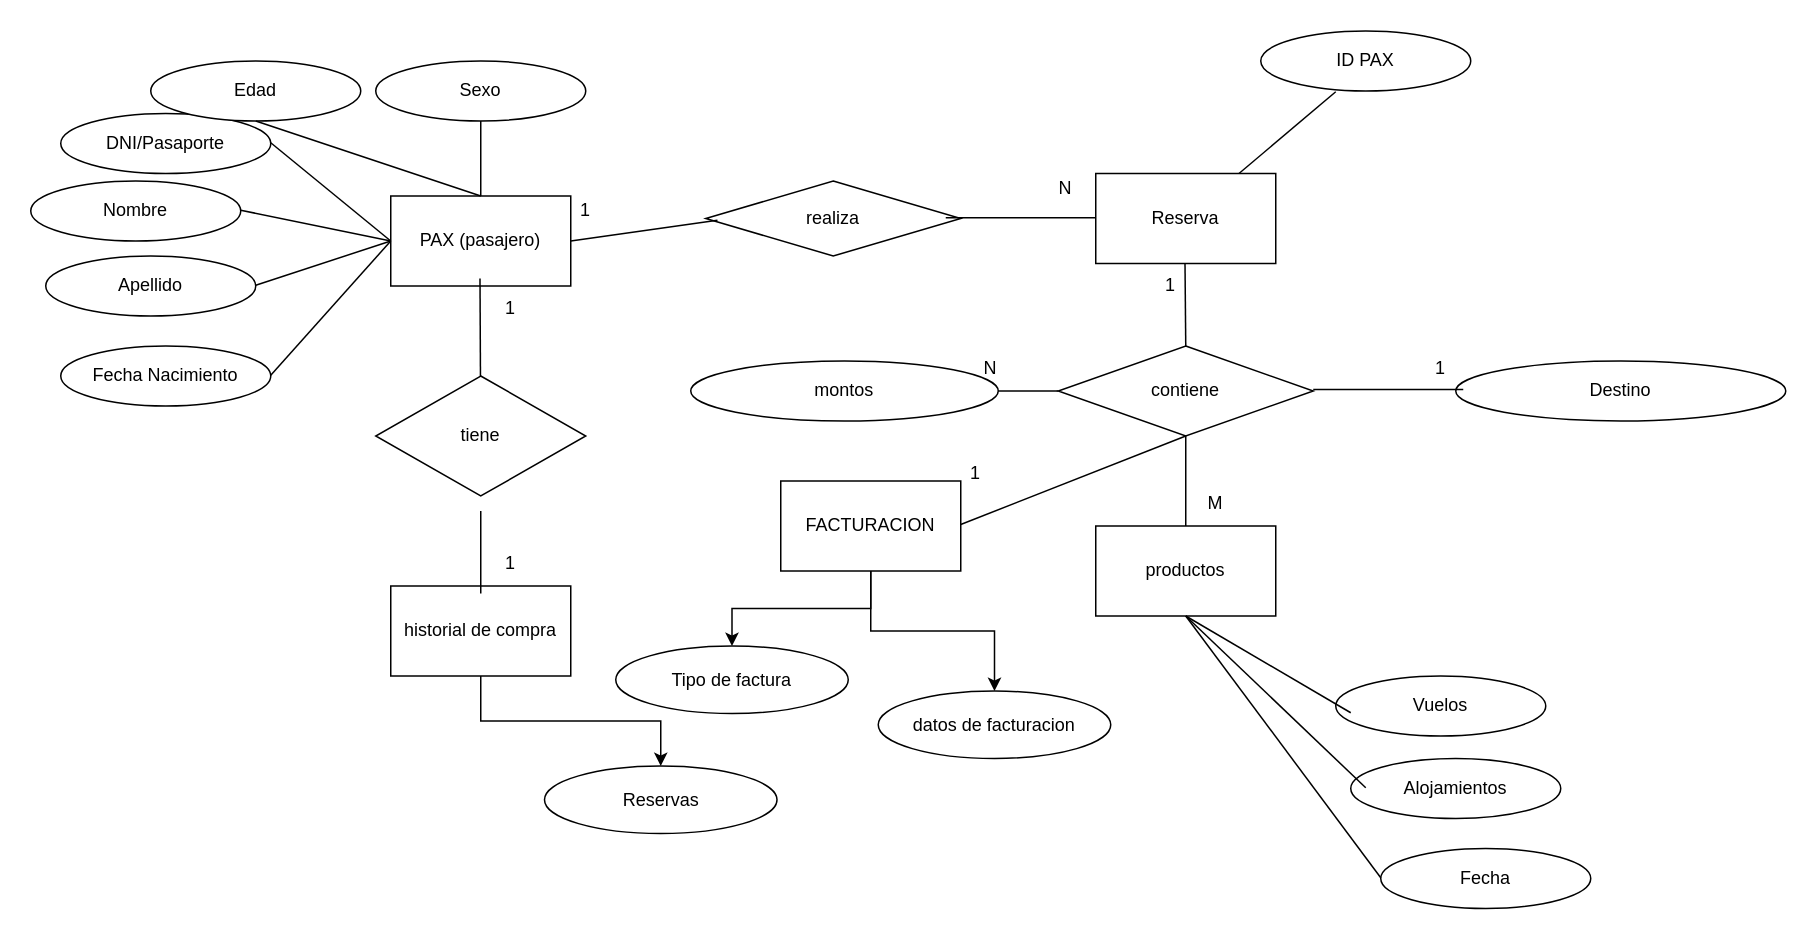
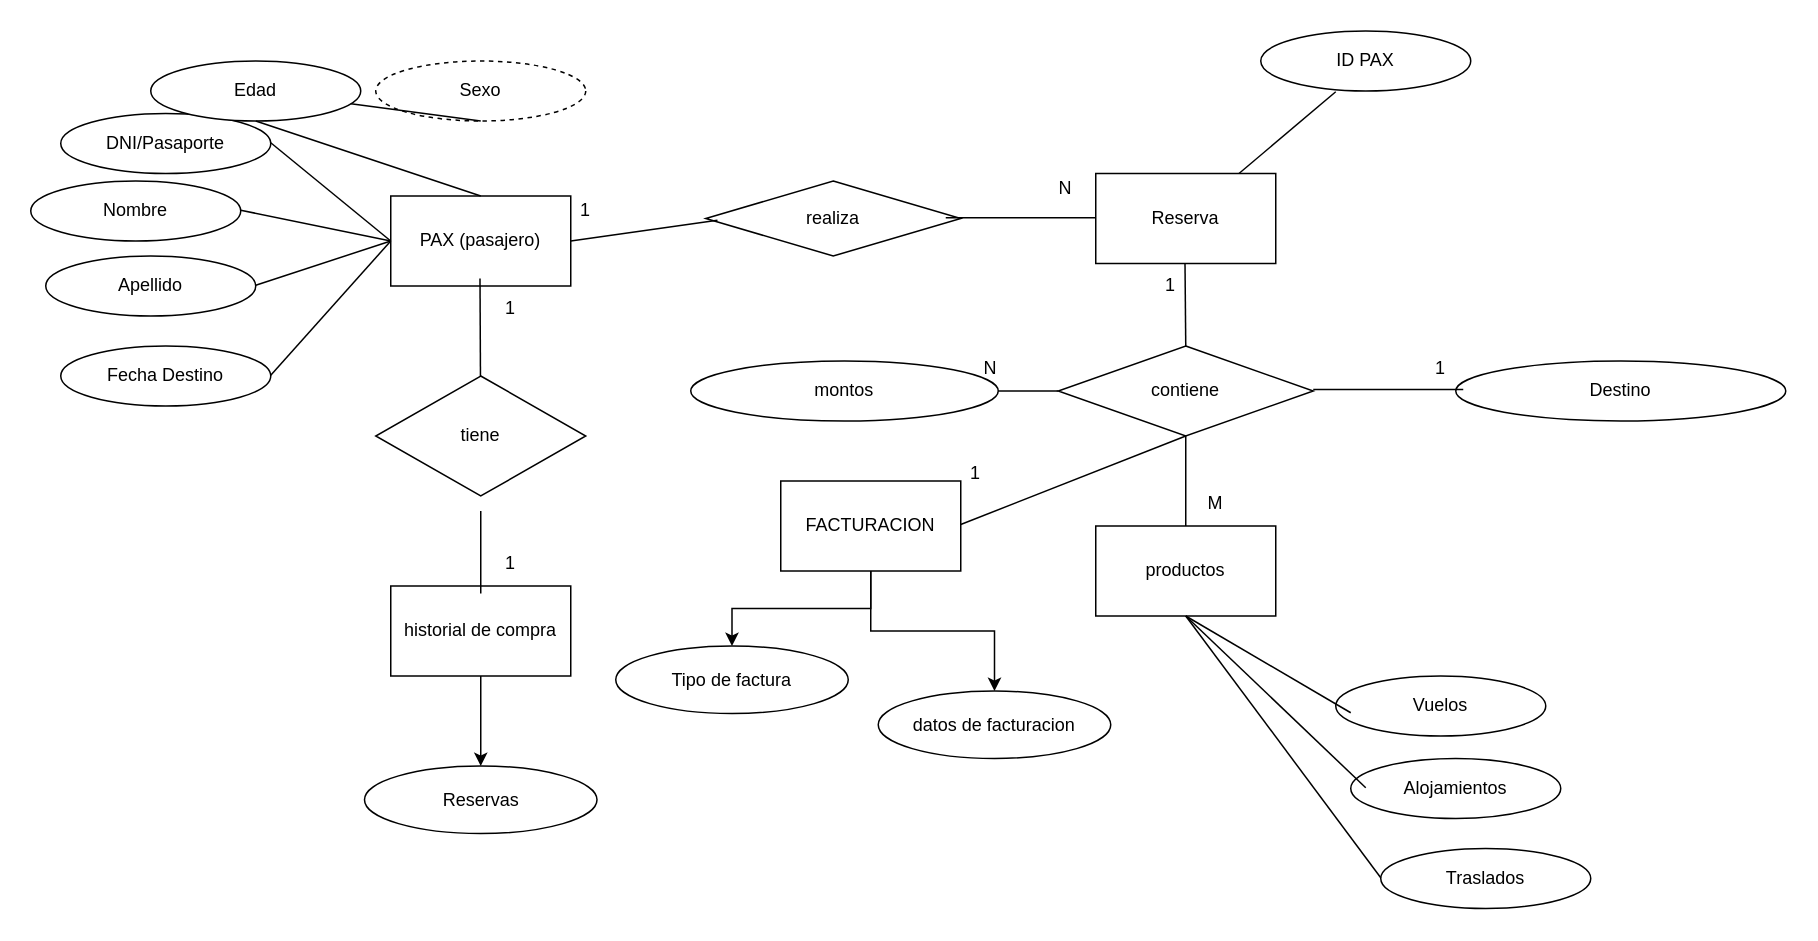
node "Sexo": style solid -> dashed
edge "Sexo" -- "PAX (pasajero)": now "Sexo" -- "Edad"
node "Fecha Nacimiento": label "Fecha Nacimiento" -> "Fecha Destino"
node "Reservas": moved (661, 800) -> (481, 800)
node "Fecha": label "Fecha" -> "Traslados"
